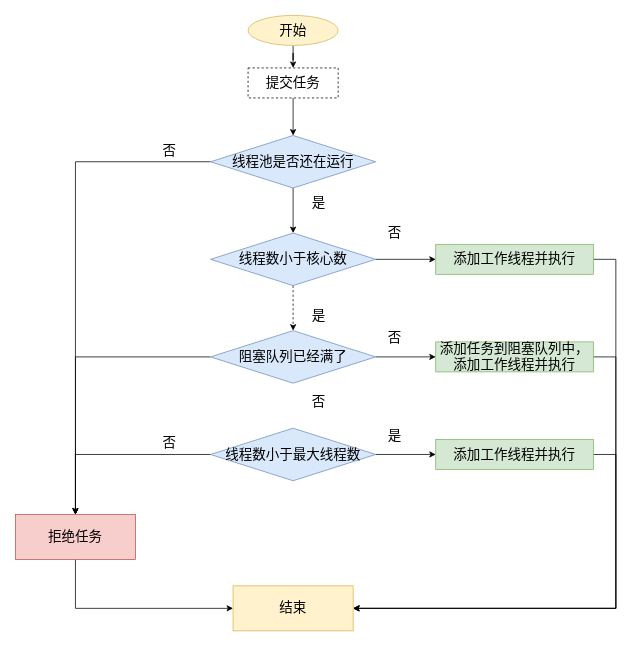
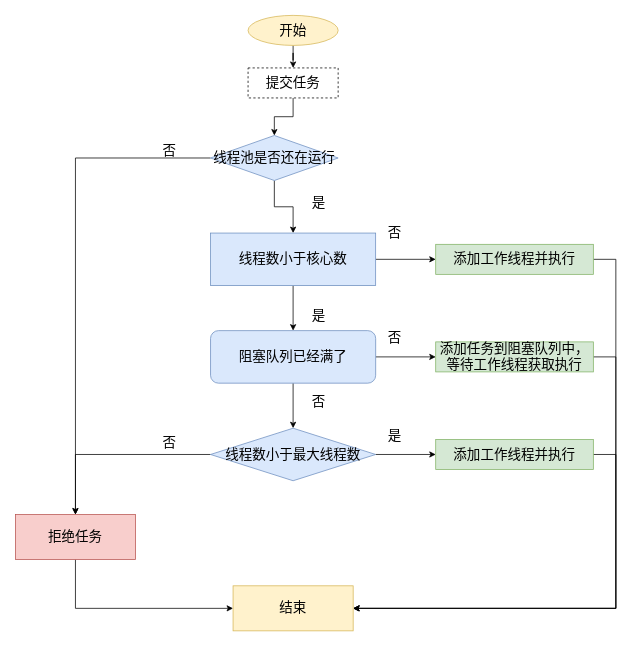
node "线程池是否还在运行": size 165x53 -> 128x45
node "线程数小于核心数": shape diamond -> rectangle
edge "线程数小于核心数" -> "阻塞队列已经满了": style dashed -> solid
edge "阻塞队列已经满了" -> "拒绝任务": now "阻塞队列已经满了" -> "线程数小于最大线程数"
node "阻塞队列已经满了": shape diamond -> rounded rectangle
node "添加任务到阻塞队列中，添加工作线程并执行": label "添加任务到阻塞队列中，添加工作线程并执行" -> "添加任务到阻塞队列中，等待工作线程获取执行"
